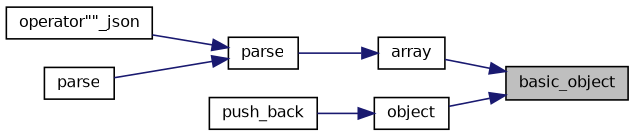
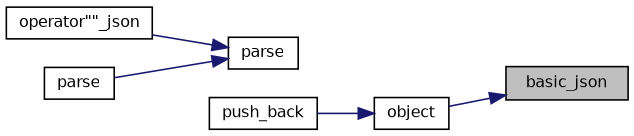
node "array": removed
node "basic_object": label "basic_object" -> "basic_json"
